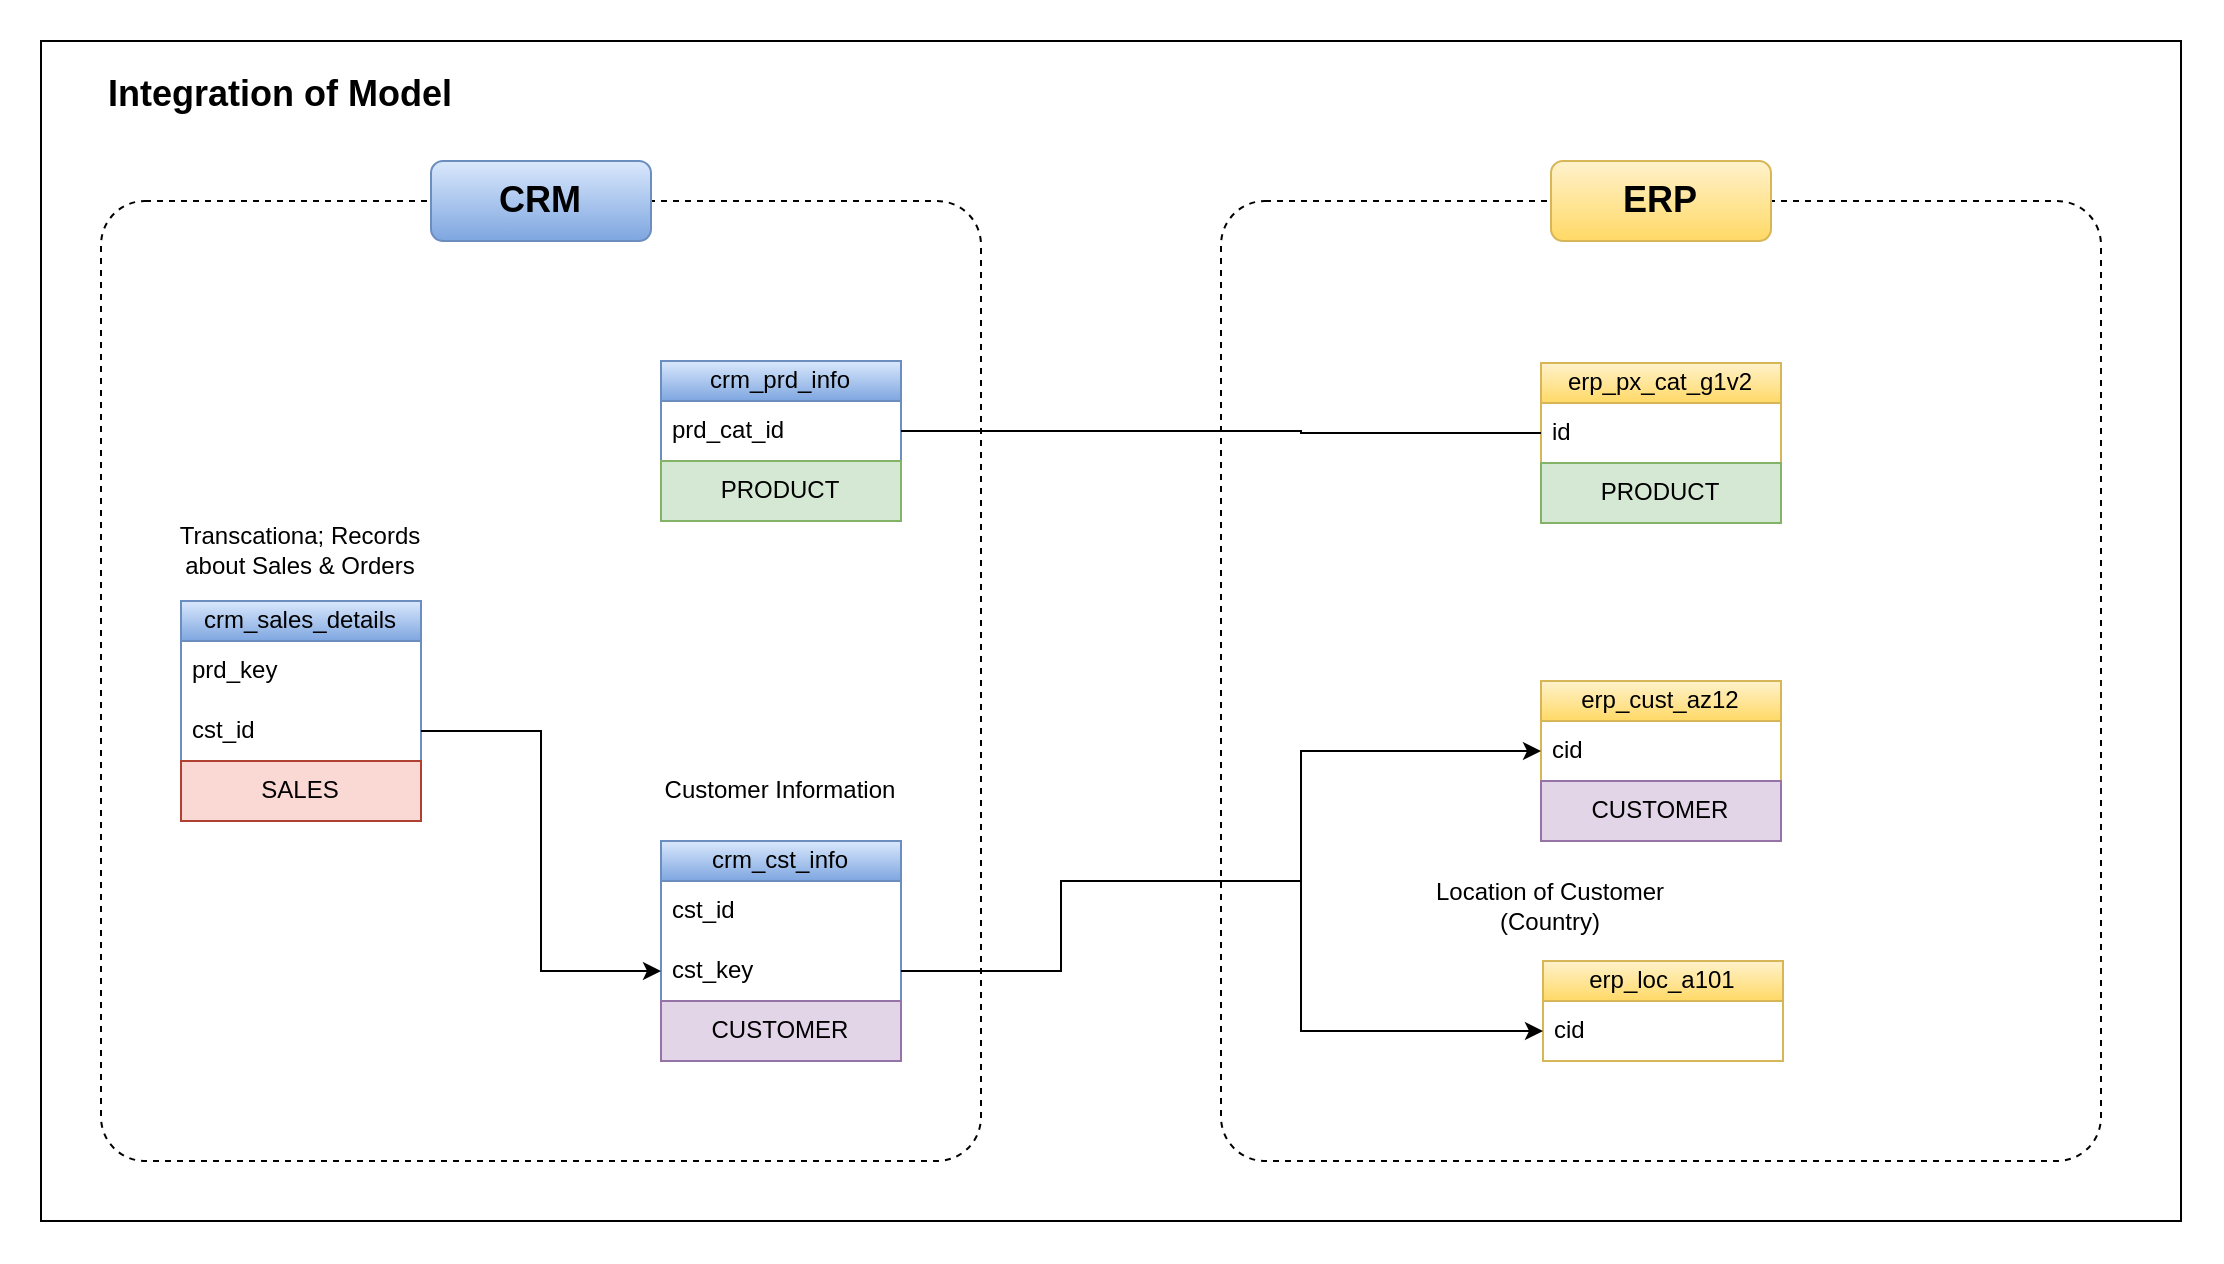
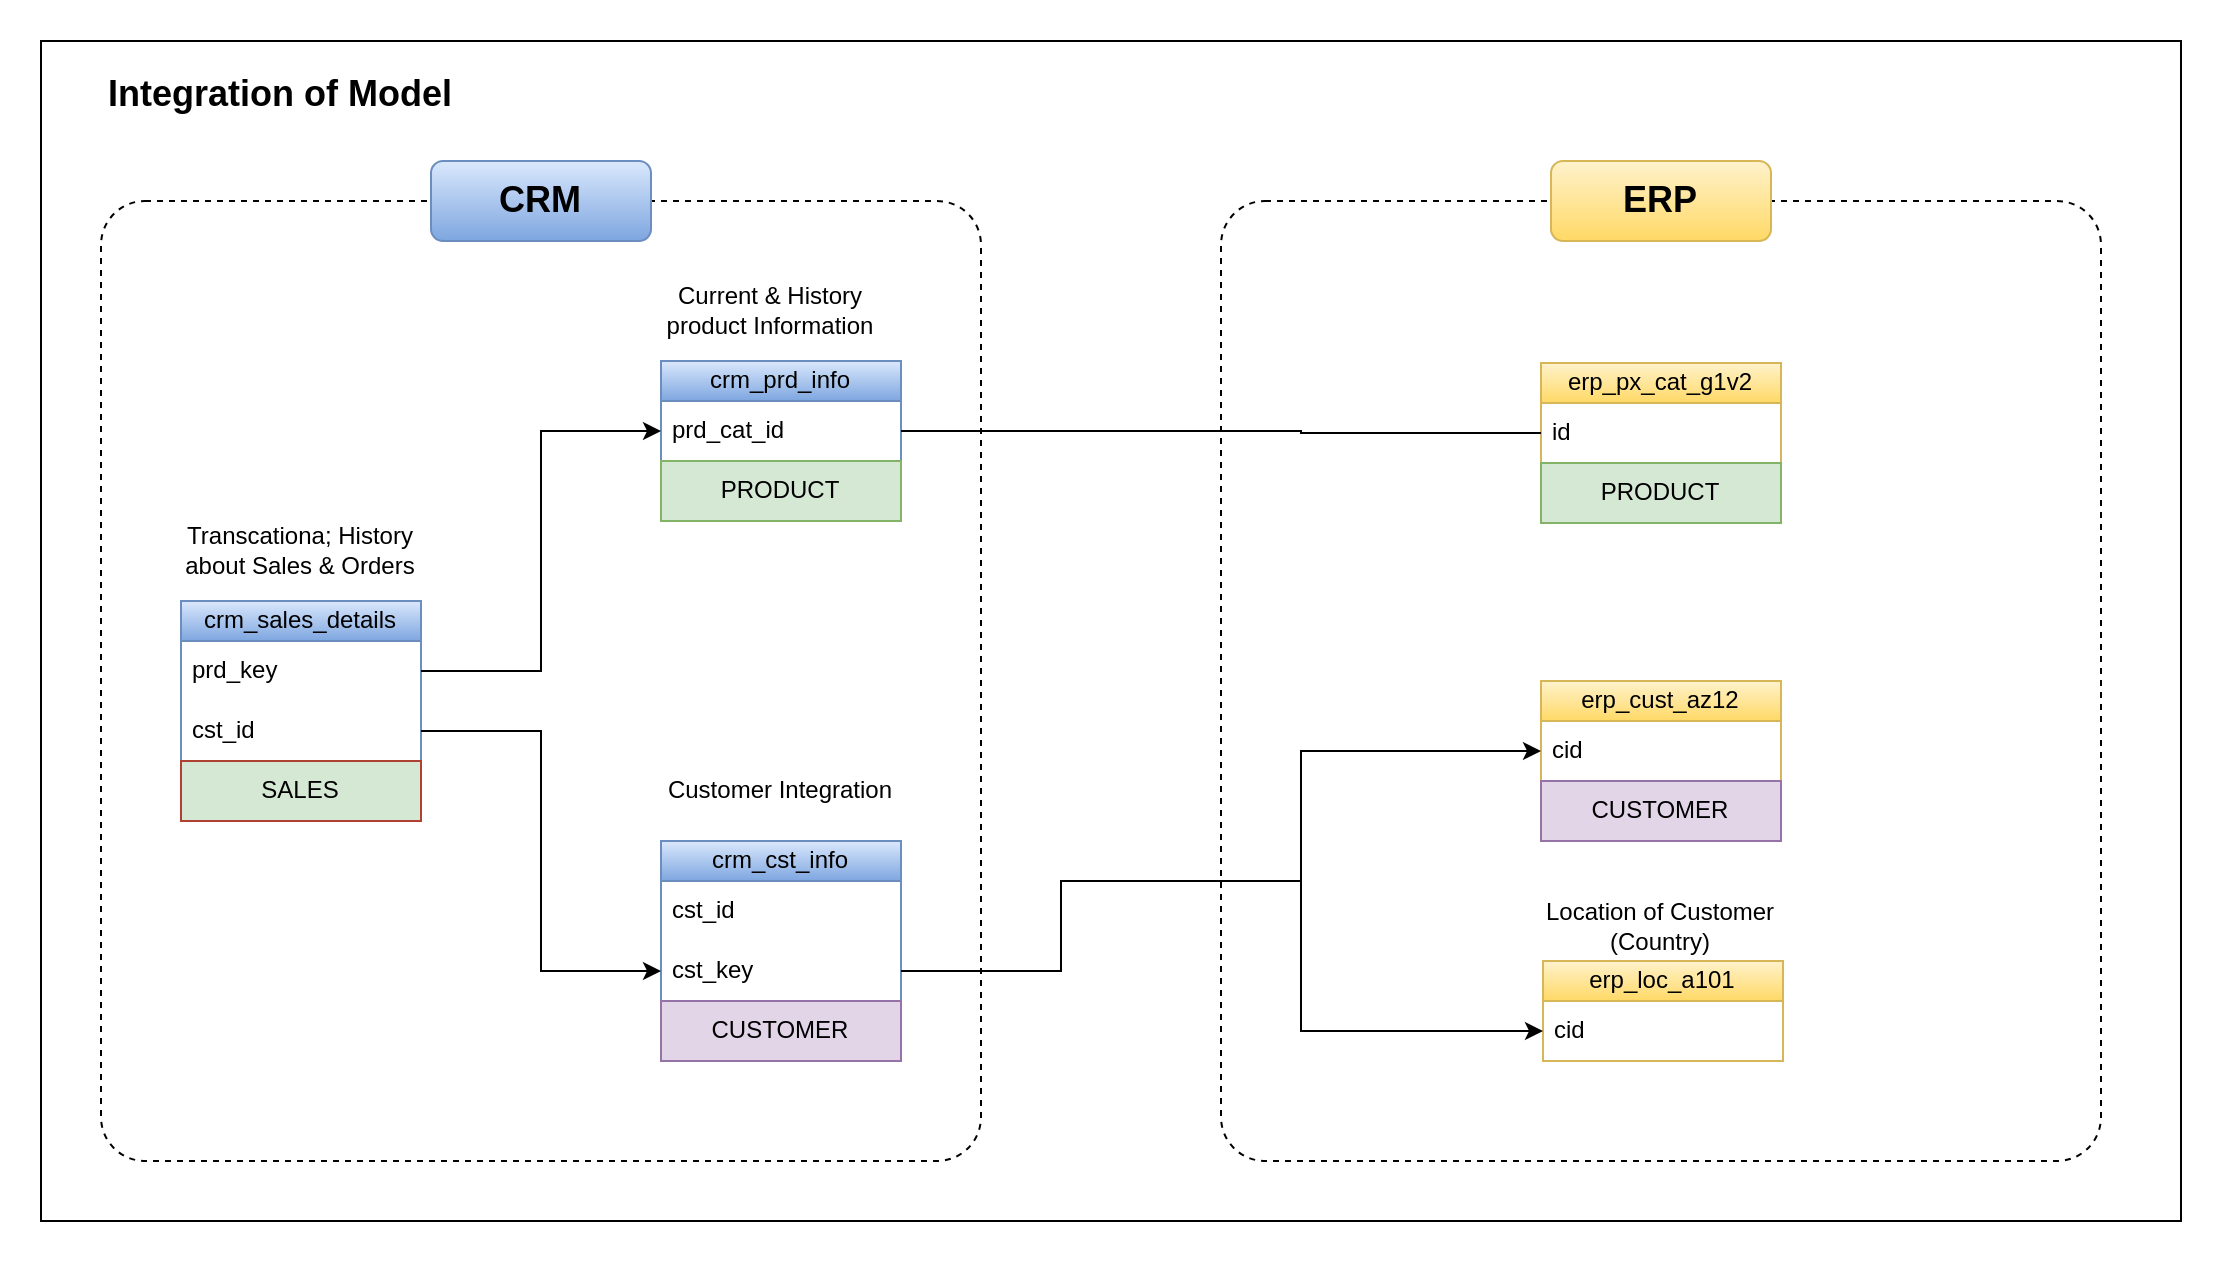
node "Current & History product Information": added
node "Transcationa; Records about Sales & Orders": label "Transcationa; Records about Sales & Orders" -> "Transcationa; History about Sales & Orders"
edge "prd_key" -> "prd_cat_id": added
node "SALES": fillcolor #fad9d5 -> #d5e8d4
node "Customer Information": label "Customer Information" -> "Customer Integration"
node "Location of Customer (Country)": moved (1551, 907) -> (1661, 927)
